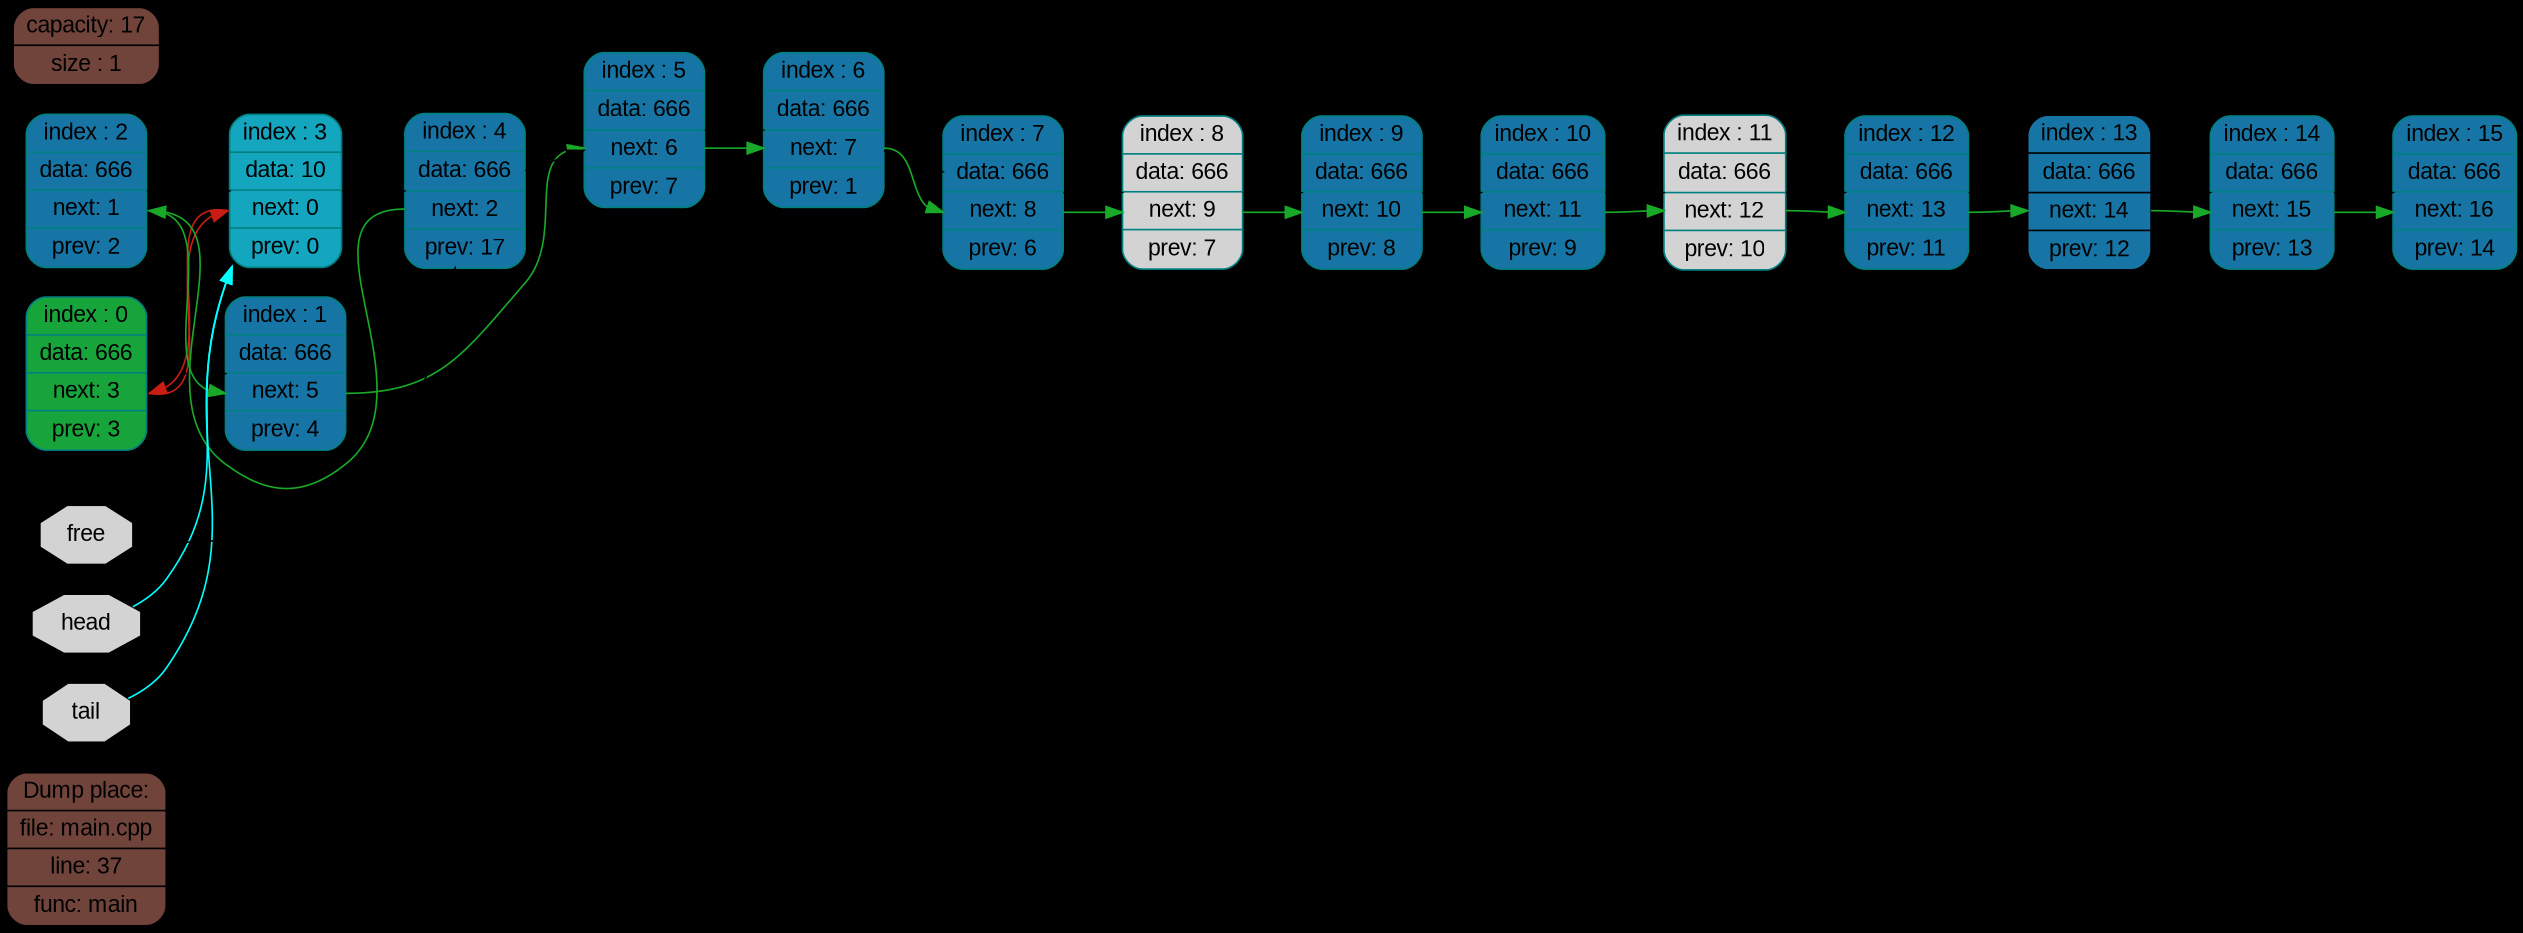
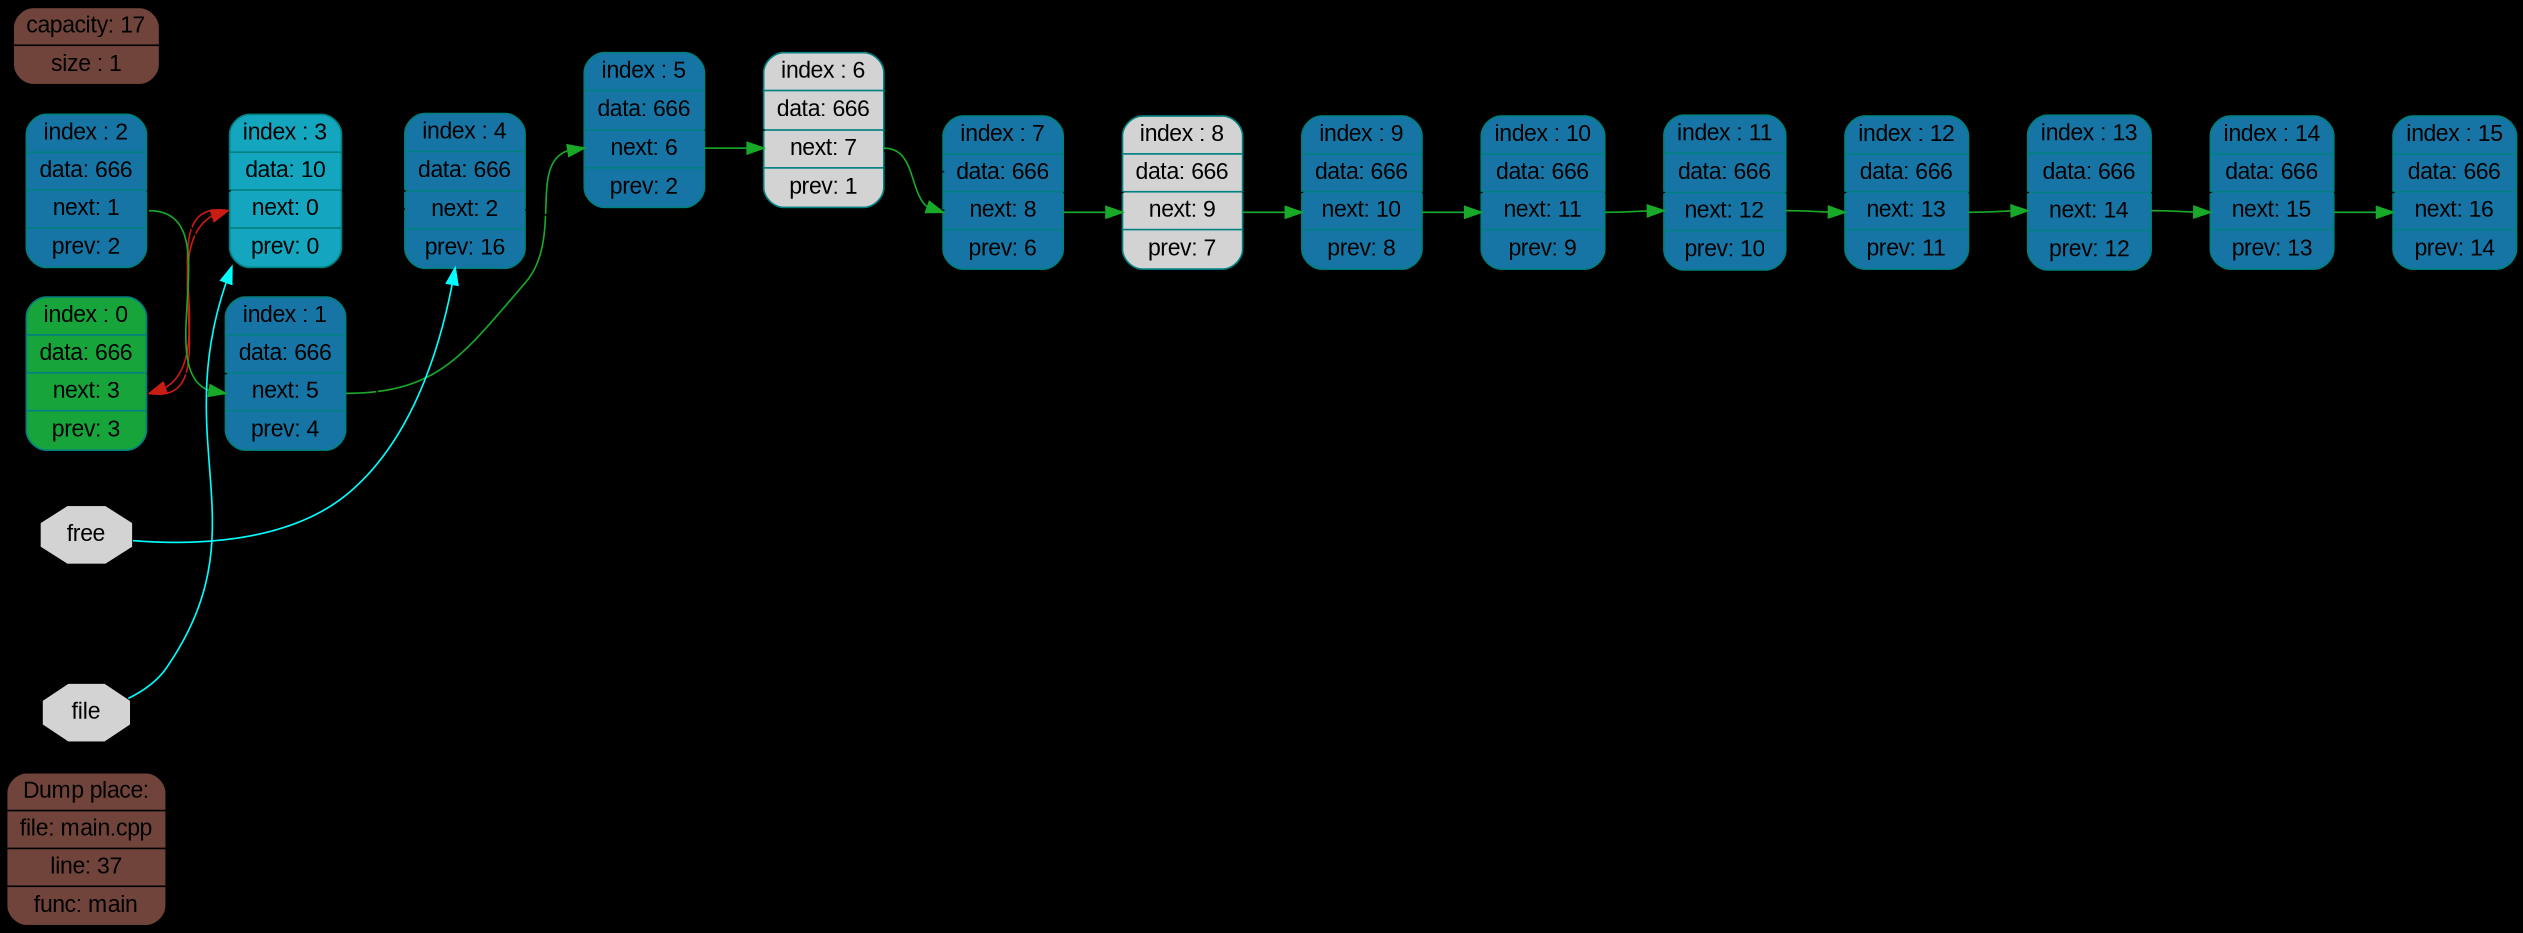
node "index : 6": fillcolor #1775a5 -> lightgray
edge "index : 4" -> "index : 5": now "index : 4" -> "index : 7"
node "index : 5": text "prev: 7" -> "prev: 2"
node "index : 11": fillcolor lightgray -> #1775a5
node "index : 13": color black -> #008080
node "index : 4": text "prev: 17" -> "prev: 16"
edge "index : 4" -> "index : 2": color #17a927 -> black
edge "free" -> "index : 4": color black -> cyan
node "head": removed
node "tail": label "tail" -> "file"
